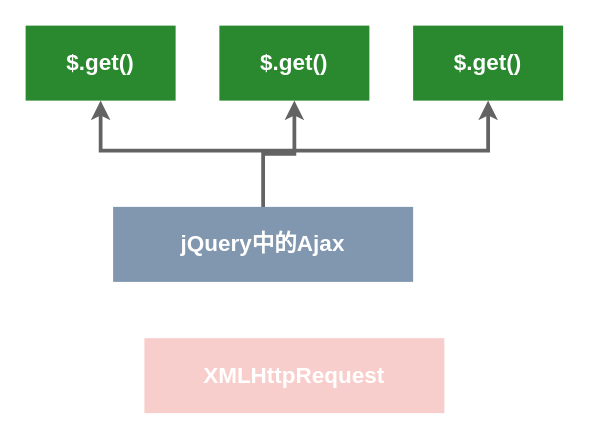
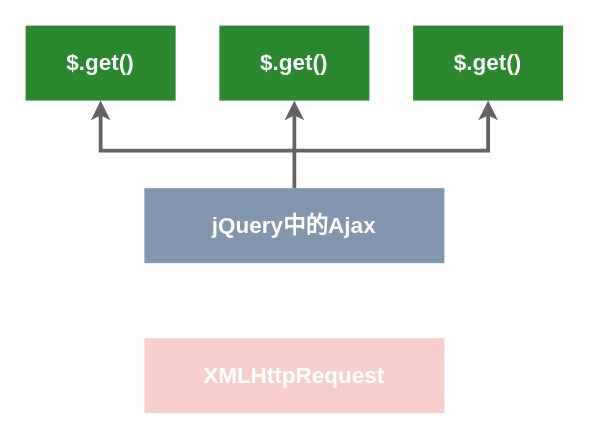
node "jQuery中的Ajax": moved (263, 244) -> (294, 226)
